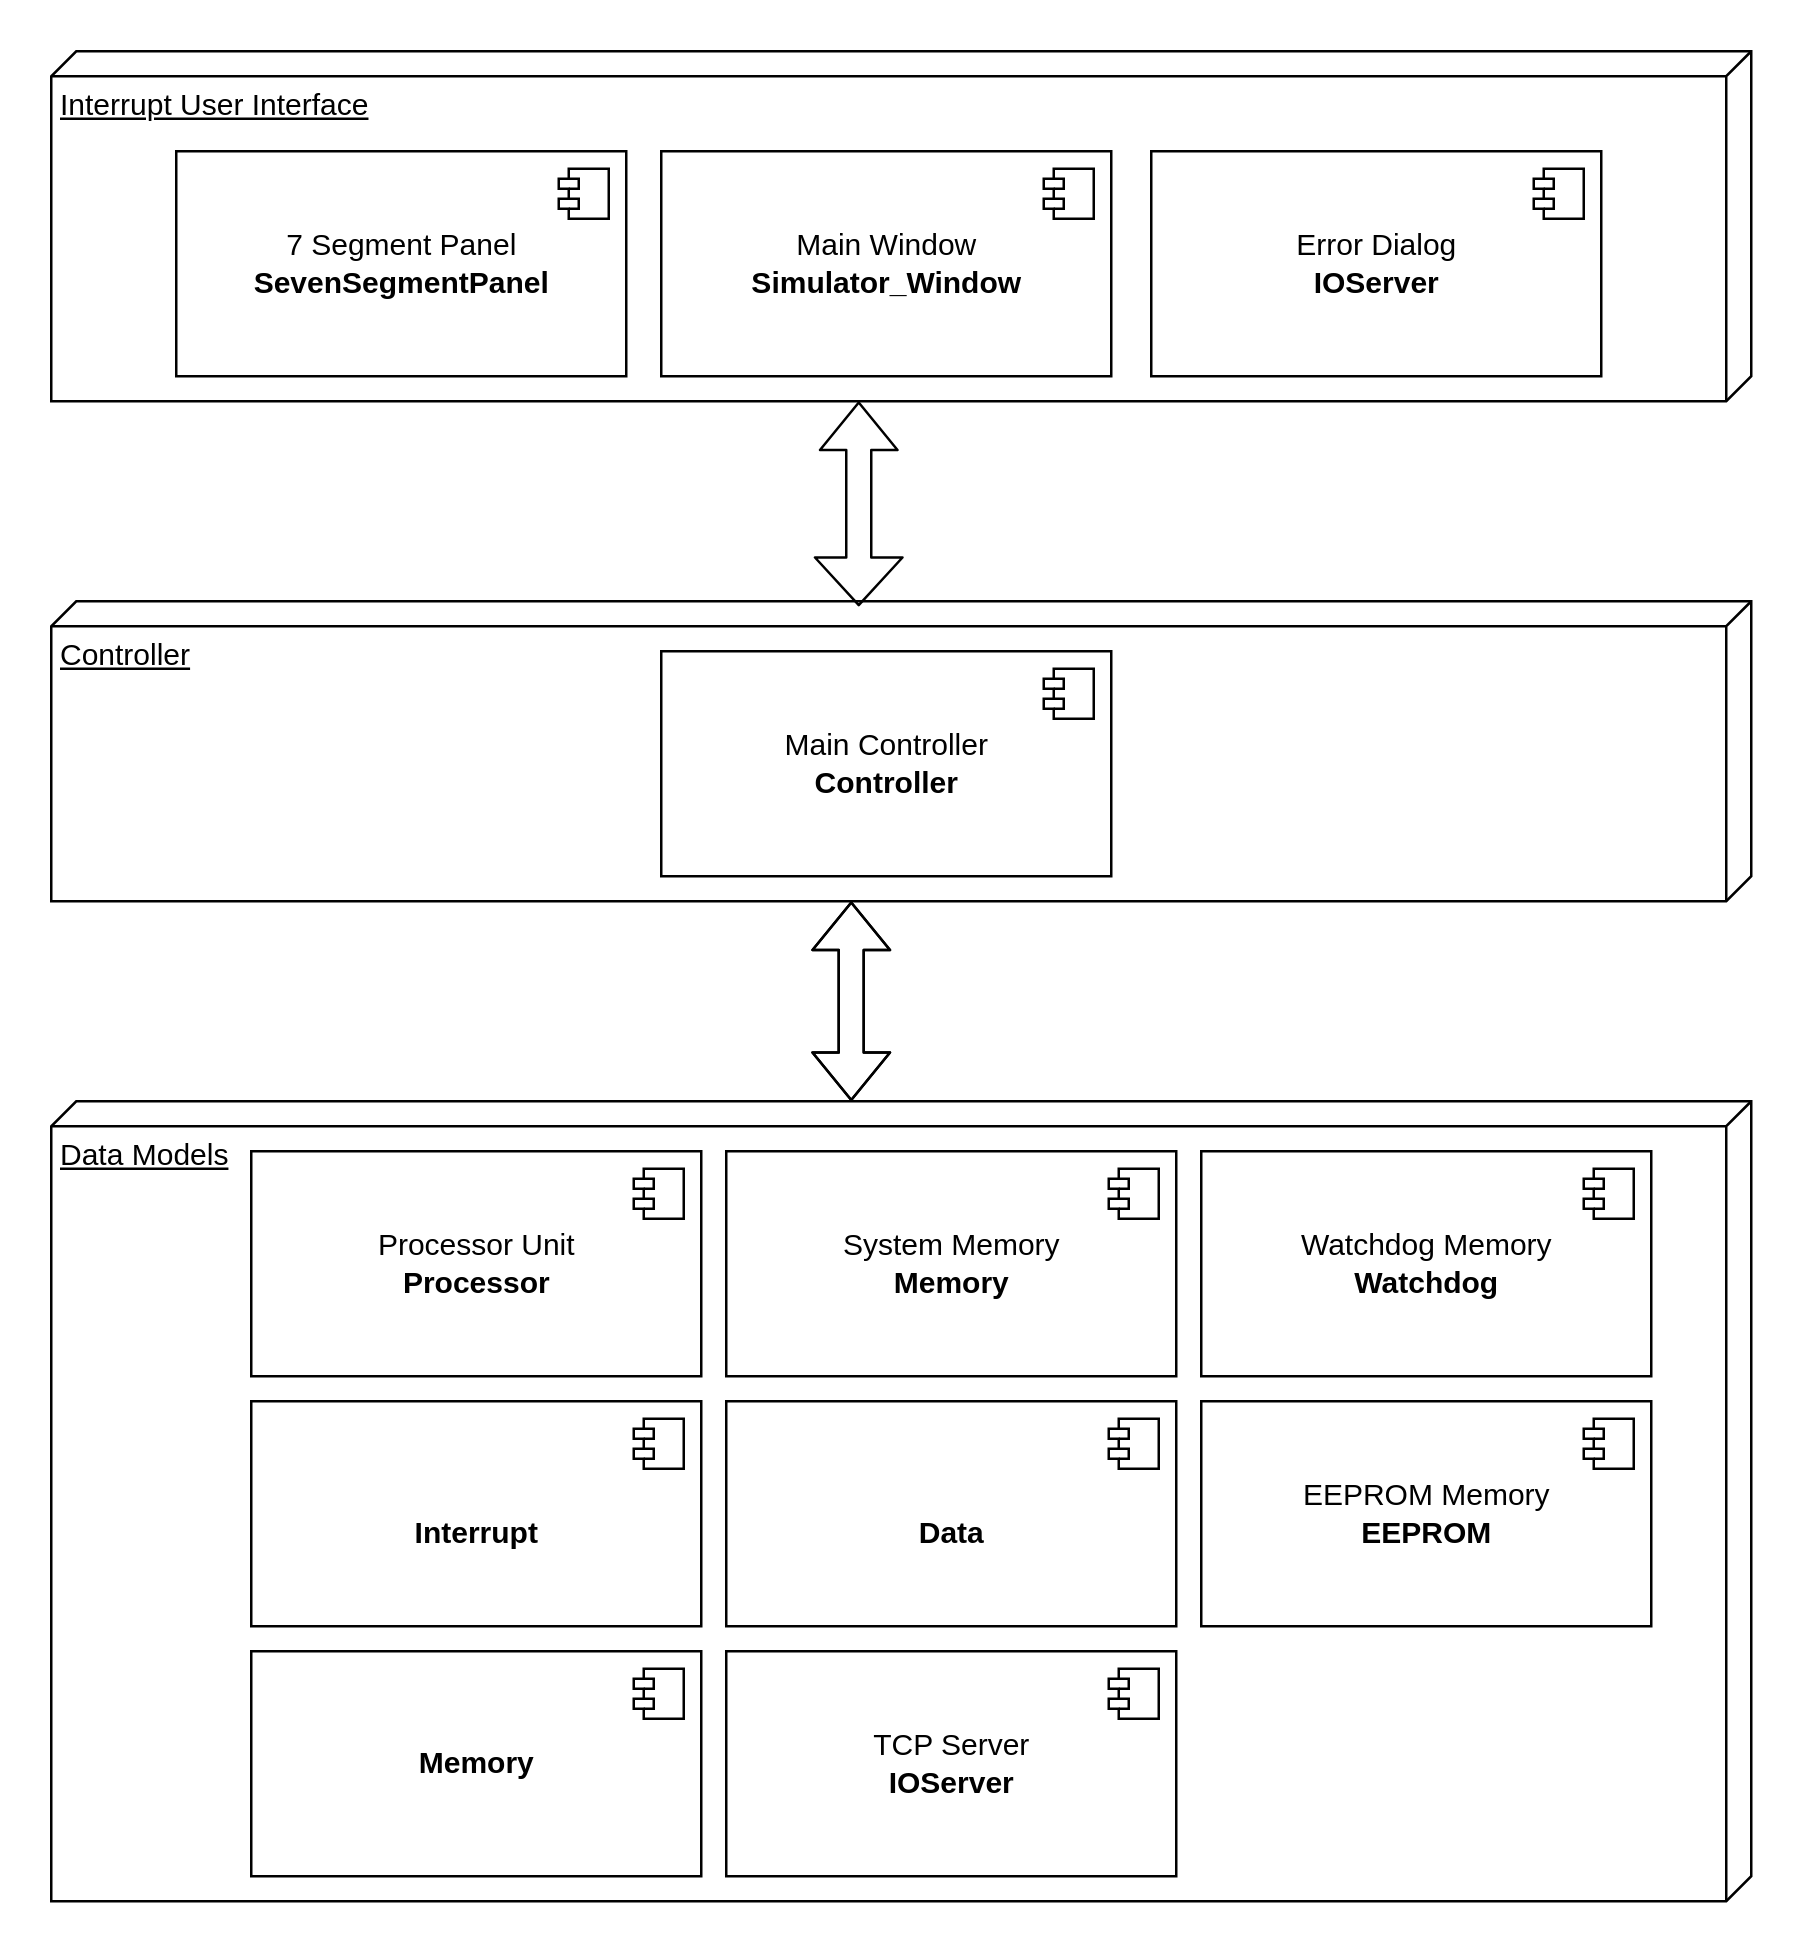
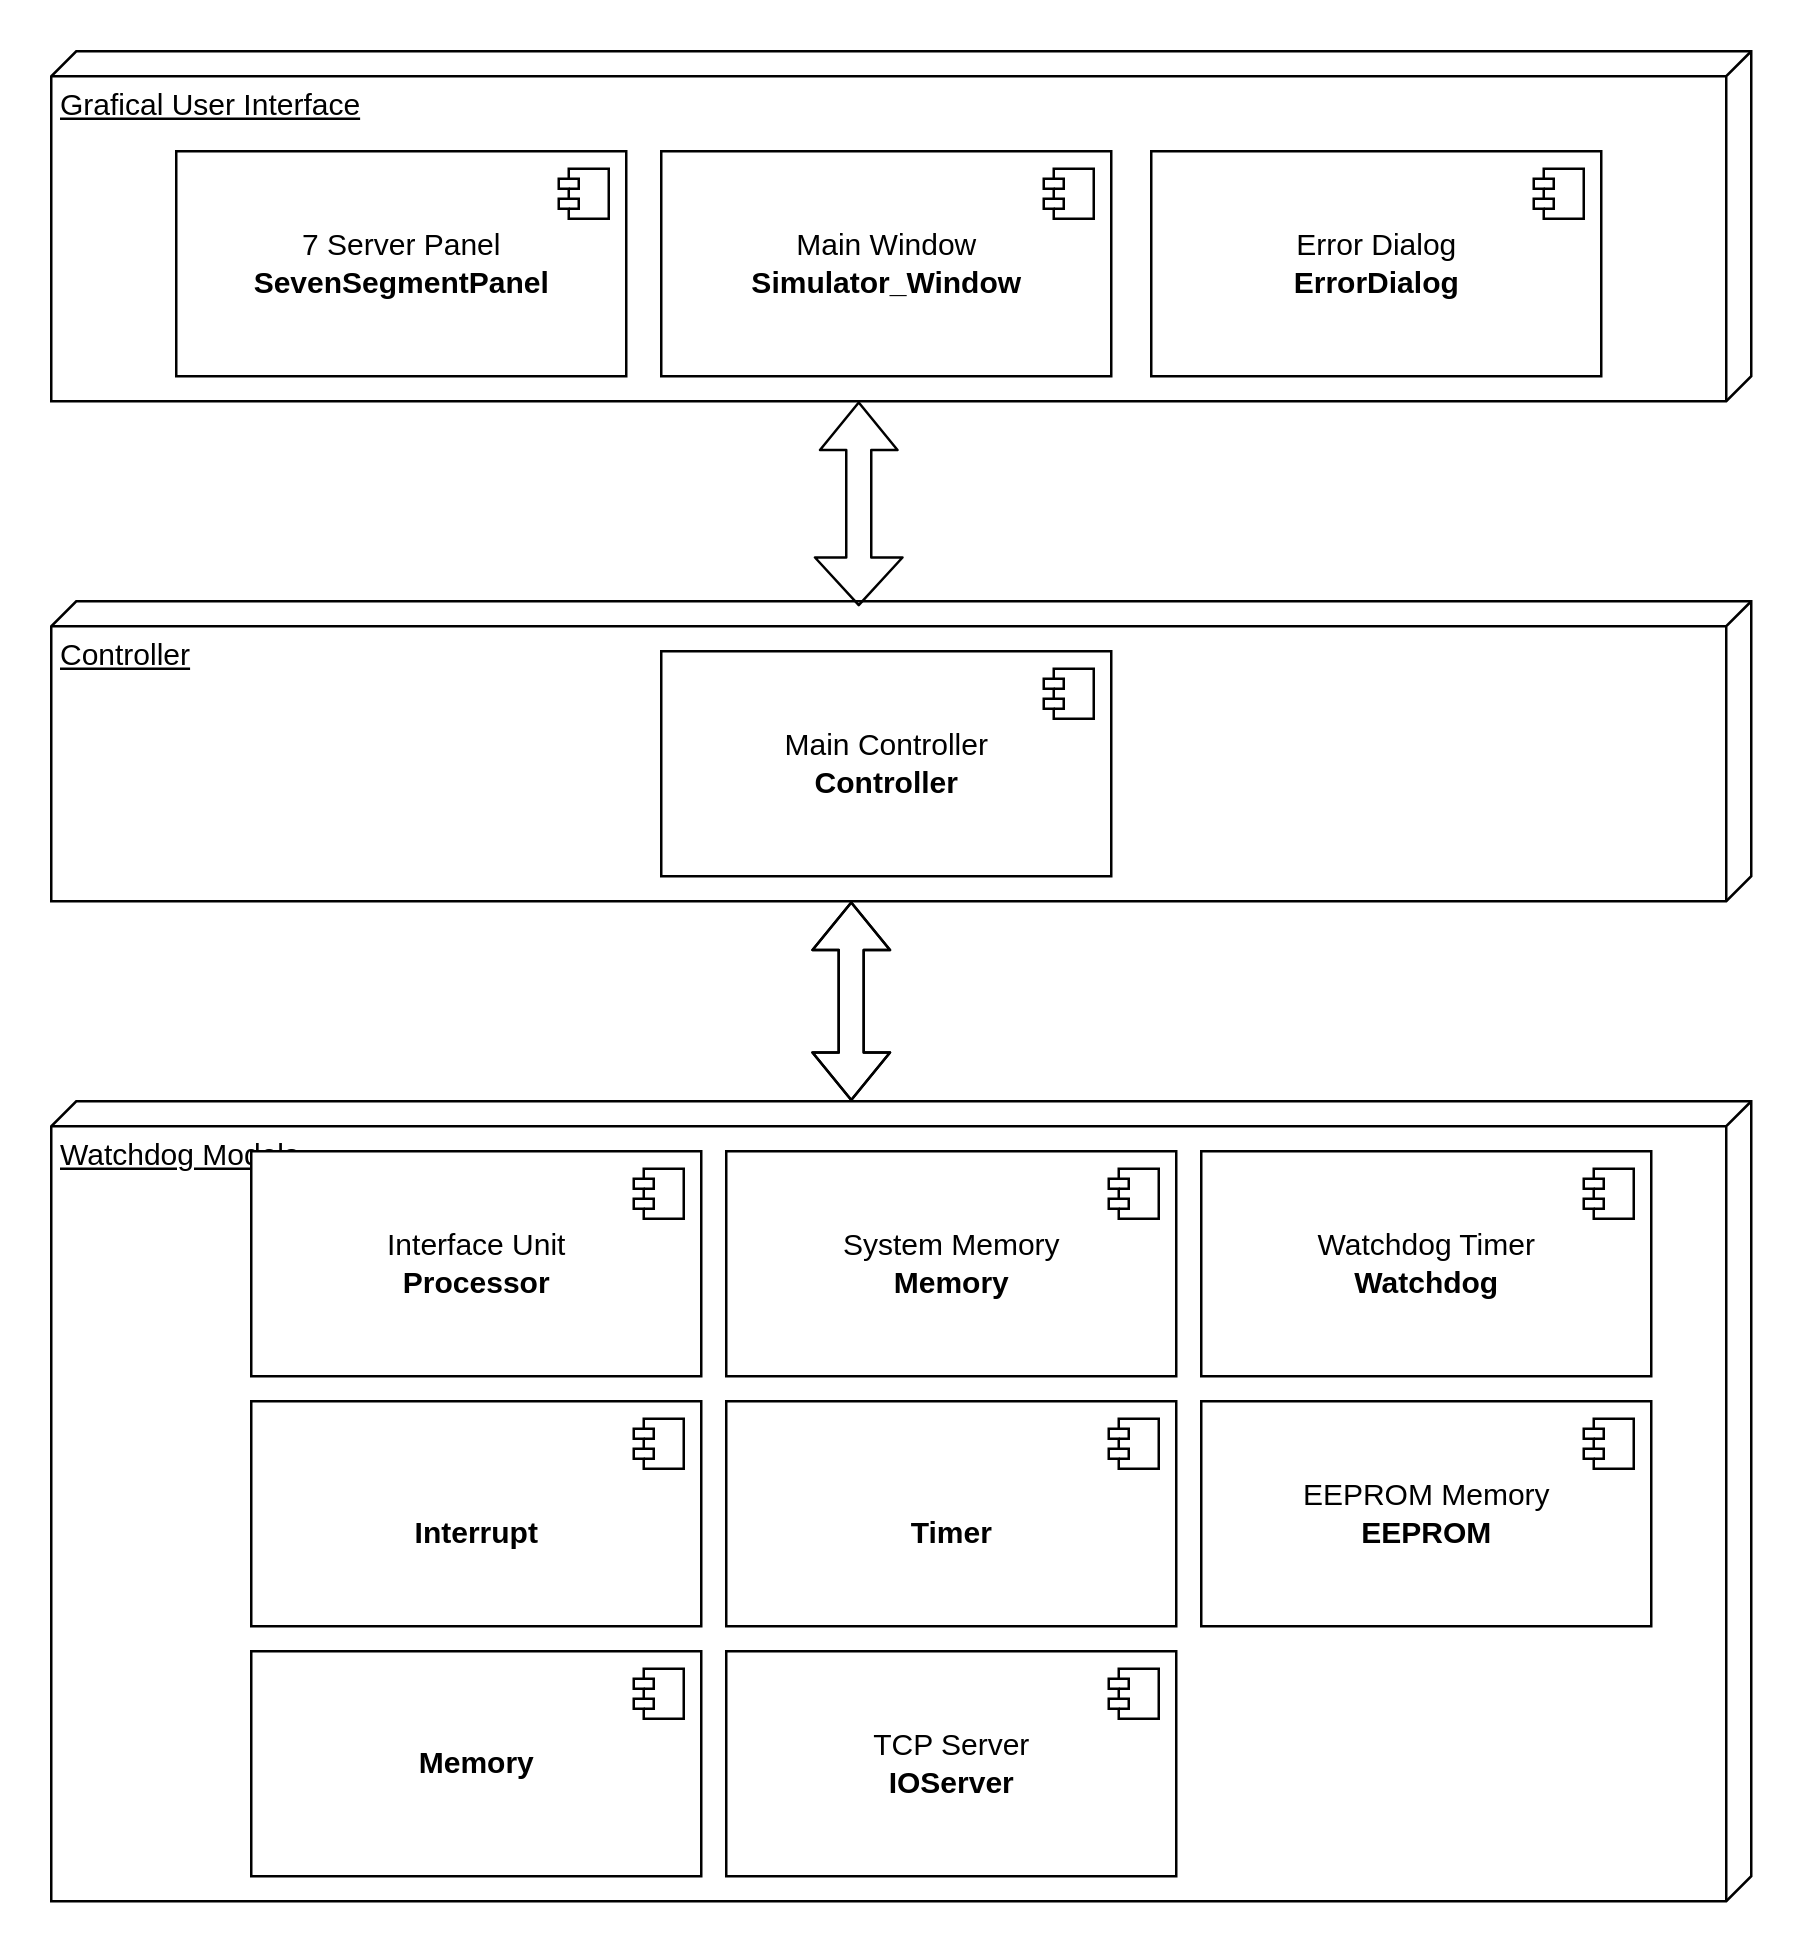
node "Interrupt User Interface": label "Interrupt User Interface" -> "Grafical User Interface"
node "7 Segment Panel SevenSegmentPanel": label "7 Segment Panel SevenSegmentPanel" -> "7 Server Panel SevenSegmentPanel"
node "Error Dialog IOServer": label "Error Dialog IOServer" -> "Error Dialog ErrorDialog"
node "Data Models": label "Data Models" -> "Watchdog Models"
node "Processor Unit Processor": label "Processor Unit Processor" -> "Interface Unit Processor"
node "Watchdog Memory Watchdog": label "Watchdog Memory Watchdog" -> "Watchdog Timer Watchdog"
node "Data": label "Data" -> "Timer"
